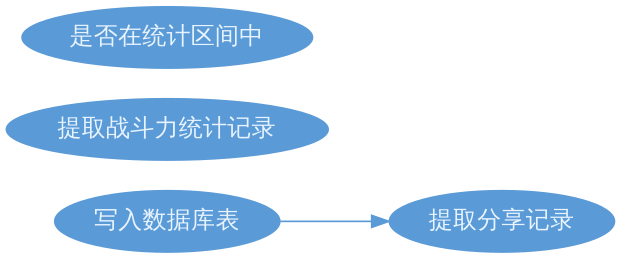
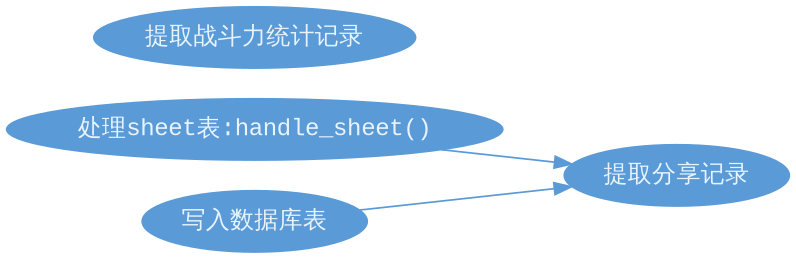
node "是否在统计区间中": removed
node "处理sheet表:handle_sheet()": added
